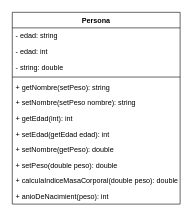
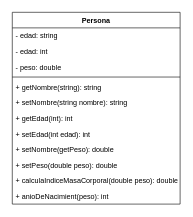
node "- string: double": label "- string: double" -> "- peso: double"
node "+ getNombre(setPeso): string": label "+ getNombre(setPeso): string" -> "+ getNombre(string): string"
node "+ setNombre(setPeso nombre): string": label "+ setNombre(setPeso nombre): string" -> "+ setNombre(string nombre): string"
node "+ setEdad(getEdad edad): int": label "+ setEdad(getEdad edad): int" -> "+ setEdad(int edad): int"
